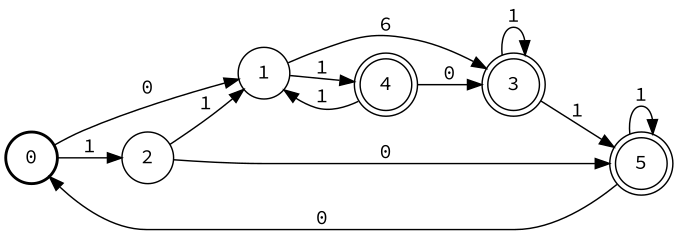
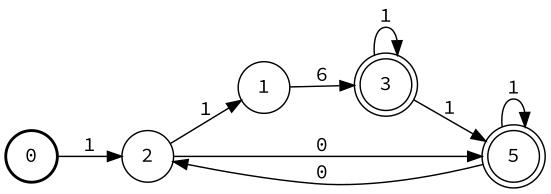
node "4": removed
edge "0" -> "1": removed, label "0"
edge "5" -> "0": now "5" -> "2"
